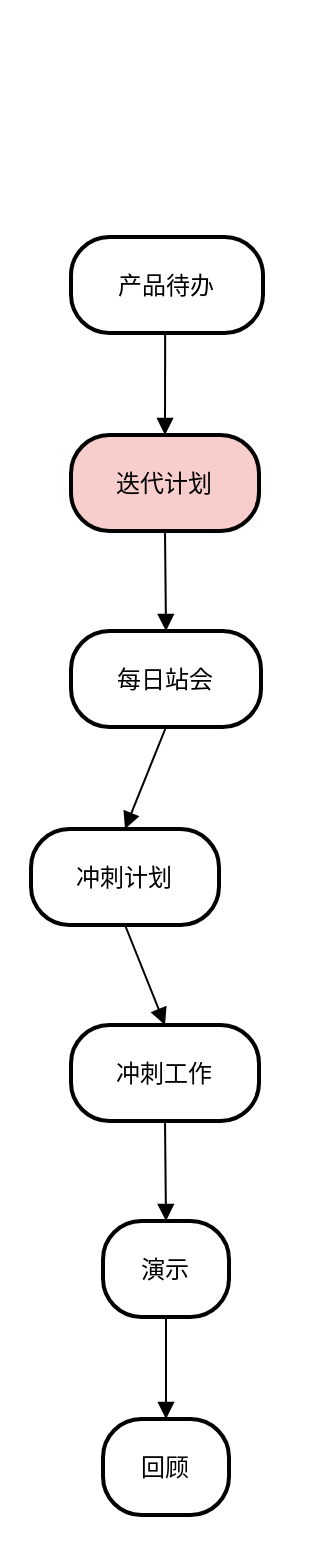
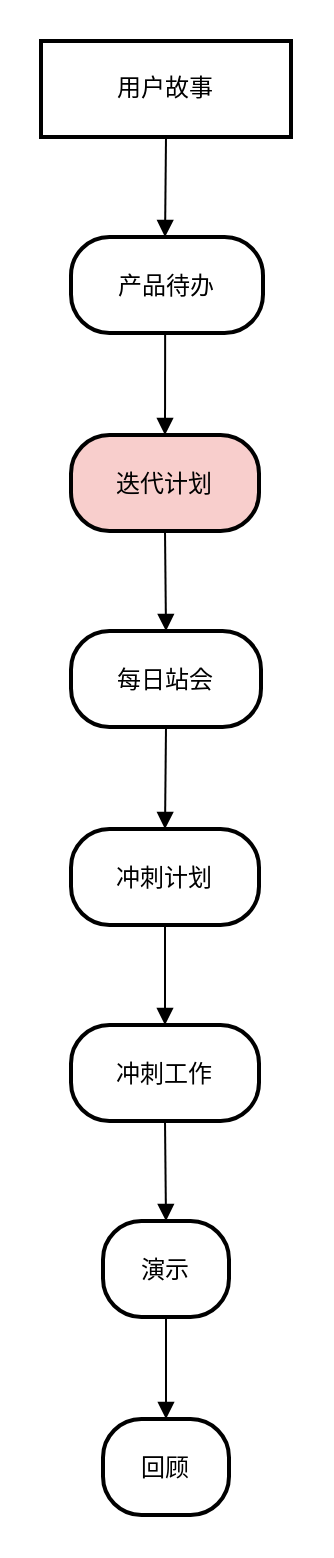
node "用户故事": added
edge "用户故事" -> "产品待办": added
node "冲刺计划": moved (125, 877) -> (165, 877)
